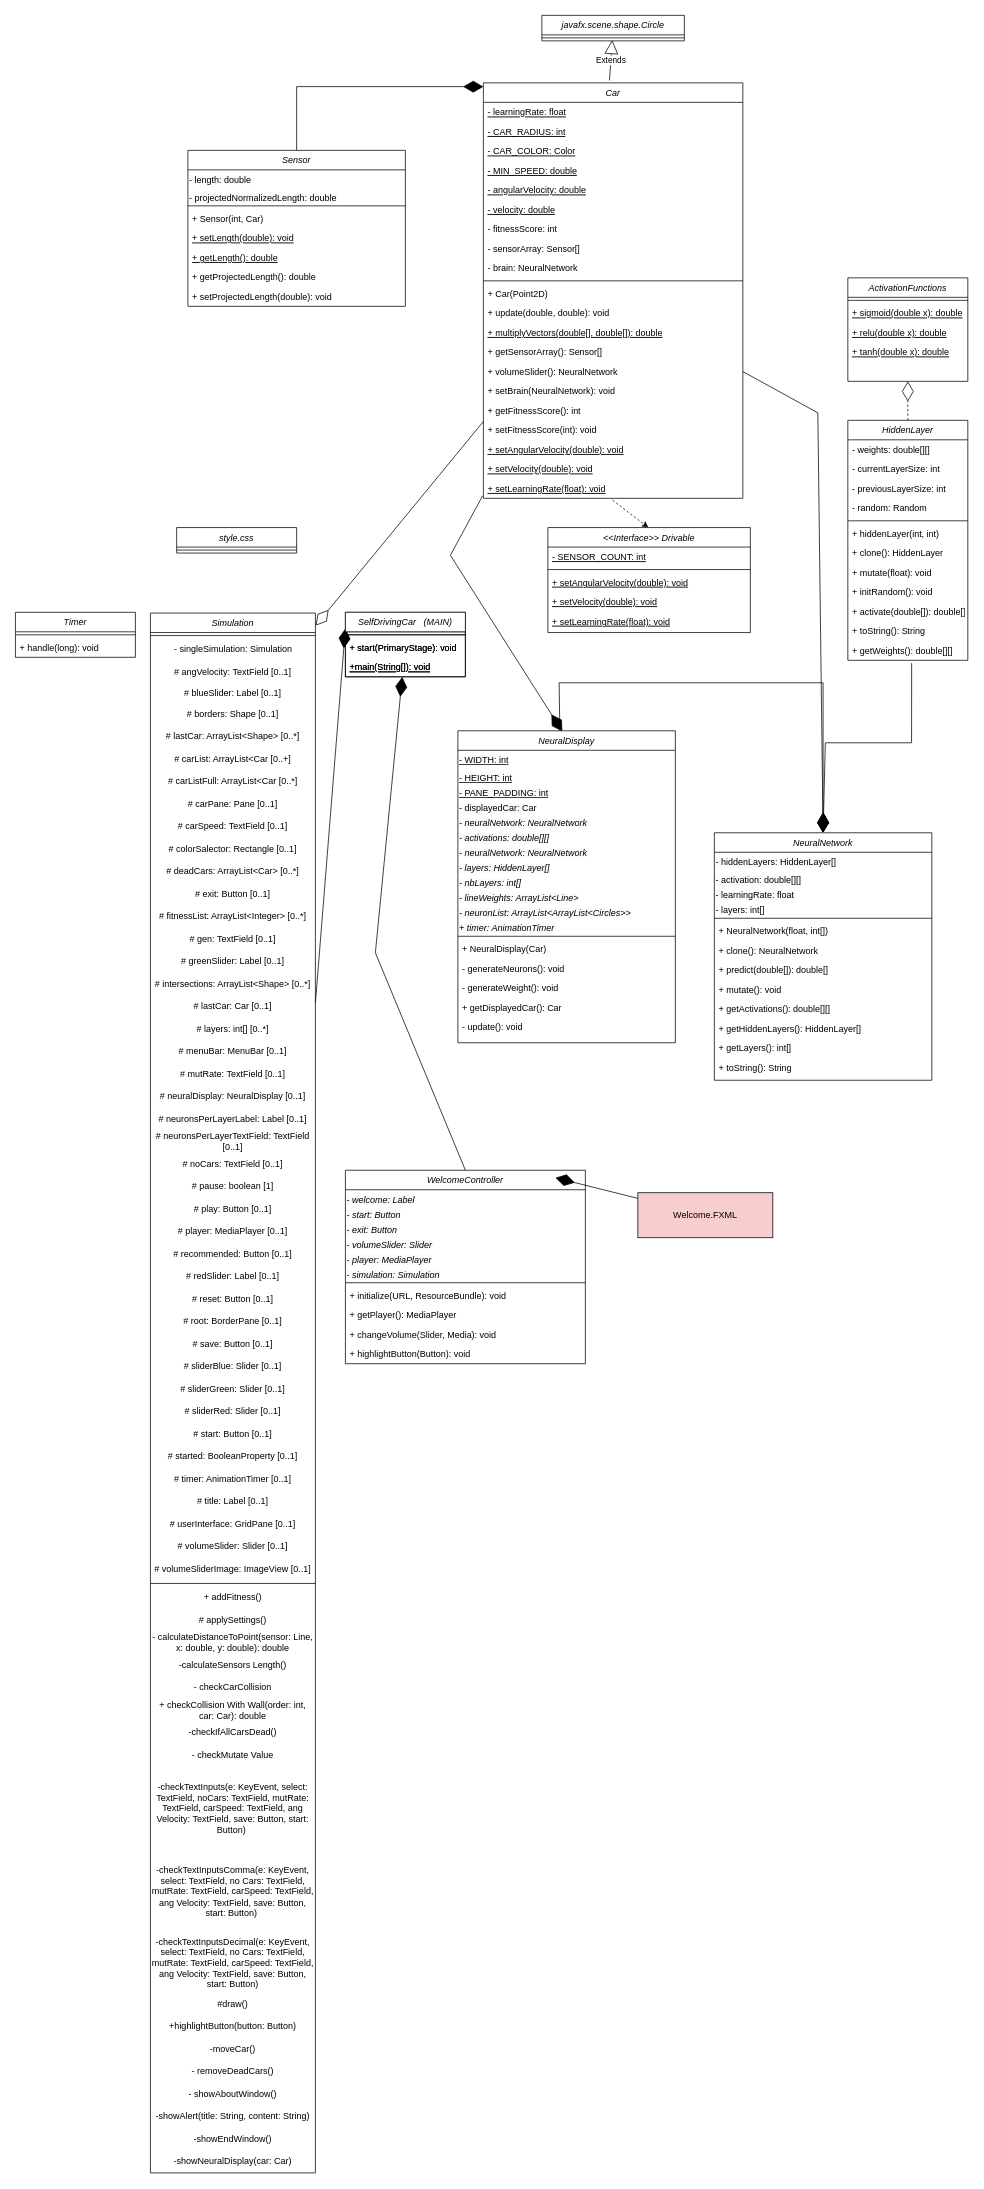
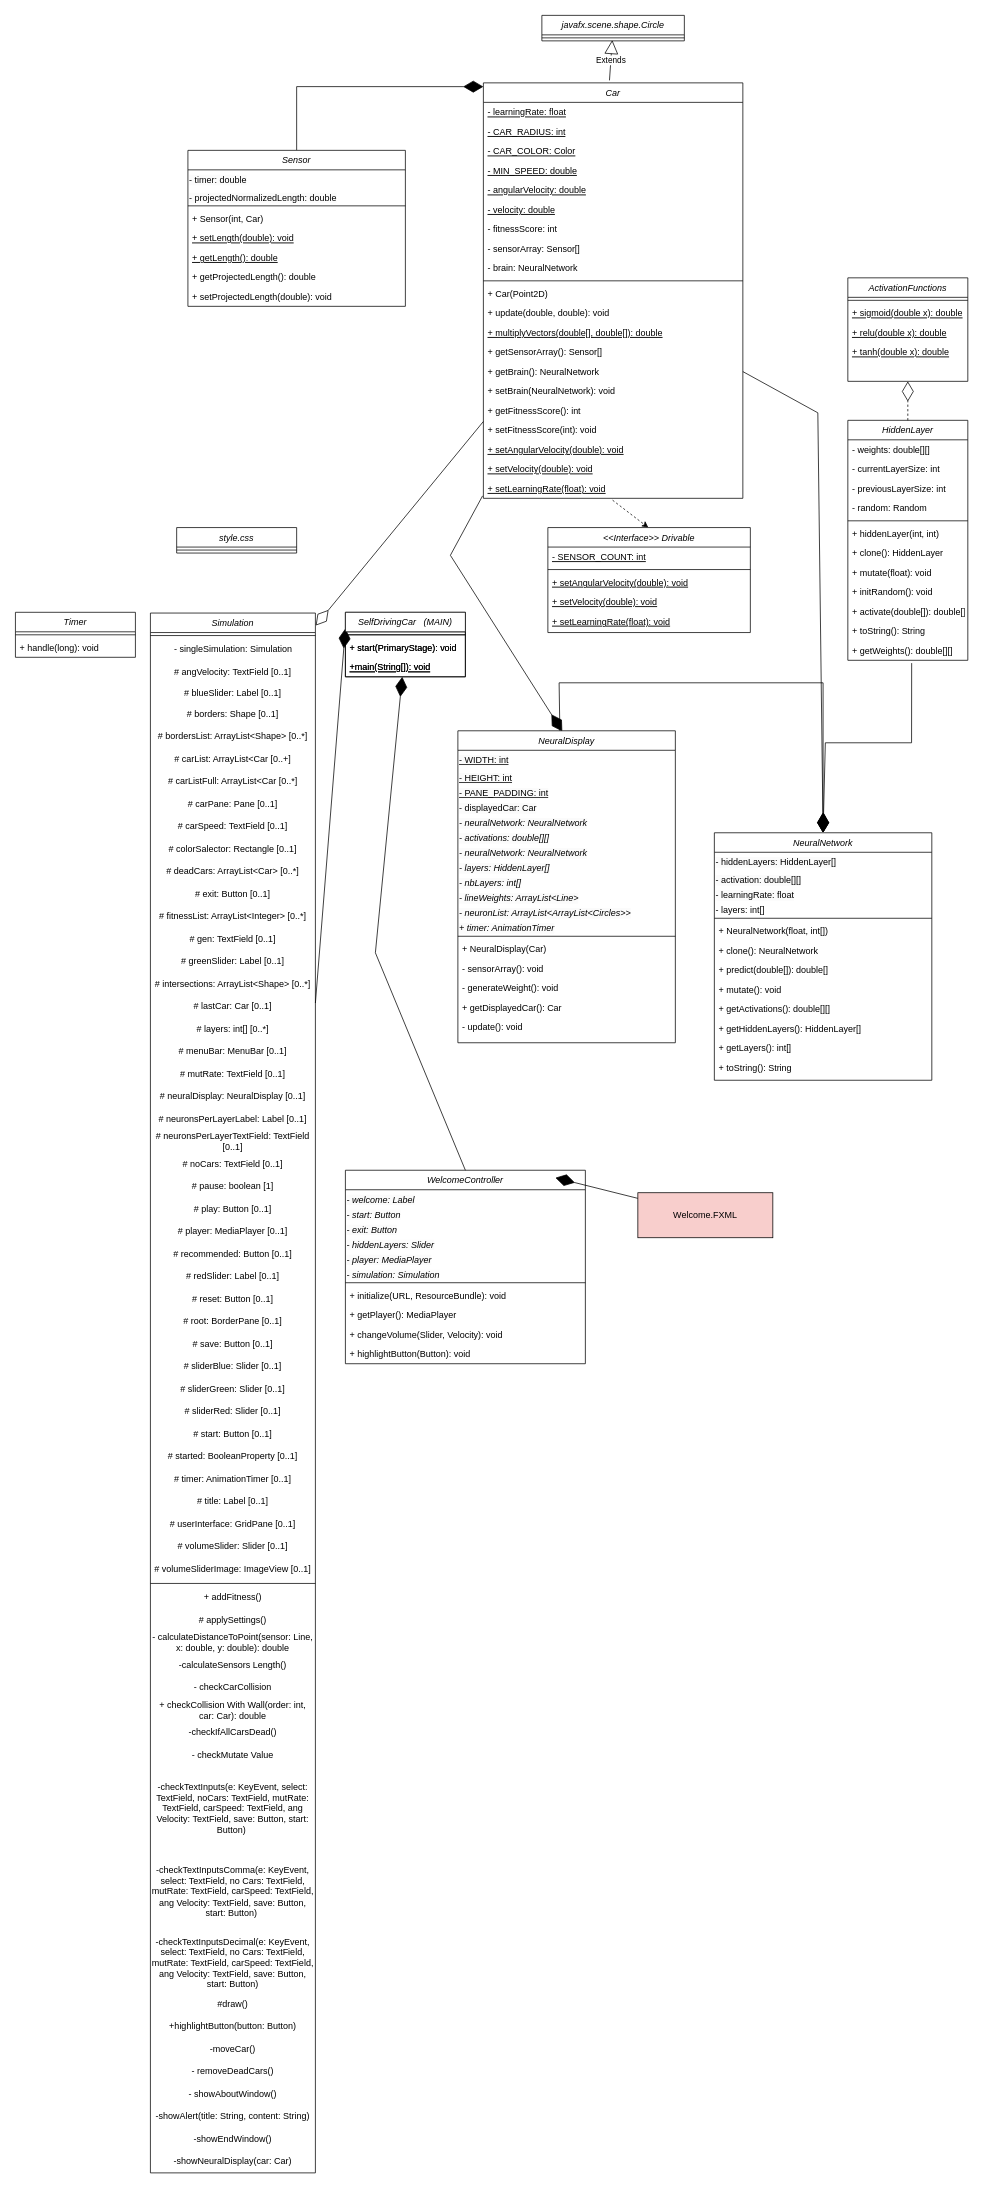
node "- length: double": label "- length: double" -> "- timer: double"
node "+ volumeSlider(): NeuralNetwork": label "+ volumeSlider(): NeuralNetwork" -> "+ getBrain(): NeuralNetwork"
node "# lastCar: ArrayList<Shape> [0..*]": label "# lastCar: ArrayList<Shape> [0..*]" -> "# bordersList: ArrayList<Shape> [0..*]"
node "- generateNeurons(): void": label "- generateNeurons(): void" -> "- sensorArray(): void"
node "- volumeSlider: Slider": label "- volumeSlider: Slider" -> "- hiddenLayers: Slider"
node "+ changeVolume(Slider, Media): void": label "+ changeVolume(Slider, Media): void" -> "+ changeVolume(Slider, Velocity): void"
